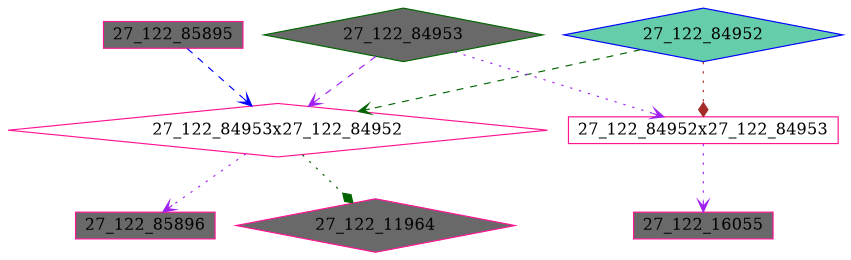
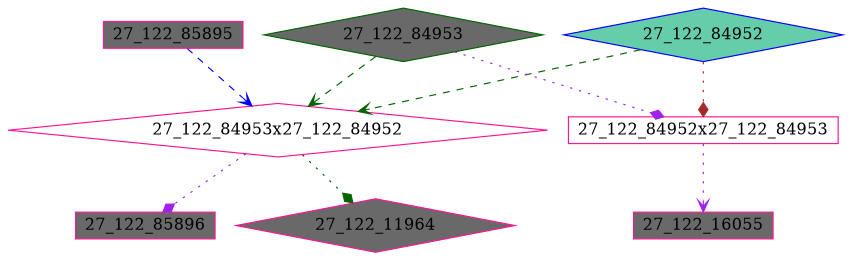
edge "27_122_84953" -> "27_122_84953x27_122_84952": color purple -> darkgreen
edge "27_122_84953" -> "27_122_84952x27_122_84953": arrowhead vee -> diamond
edge "27_122_84953x27_122_84952" -> "27_122_85896": arrowhead vee -> diamond
